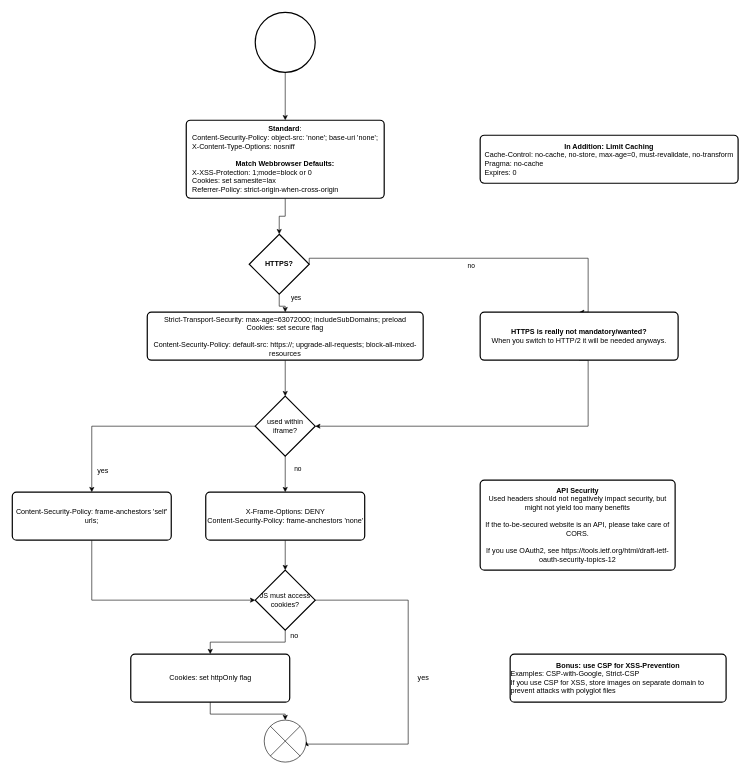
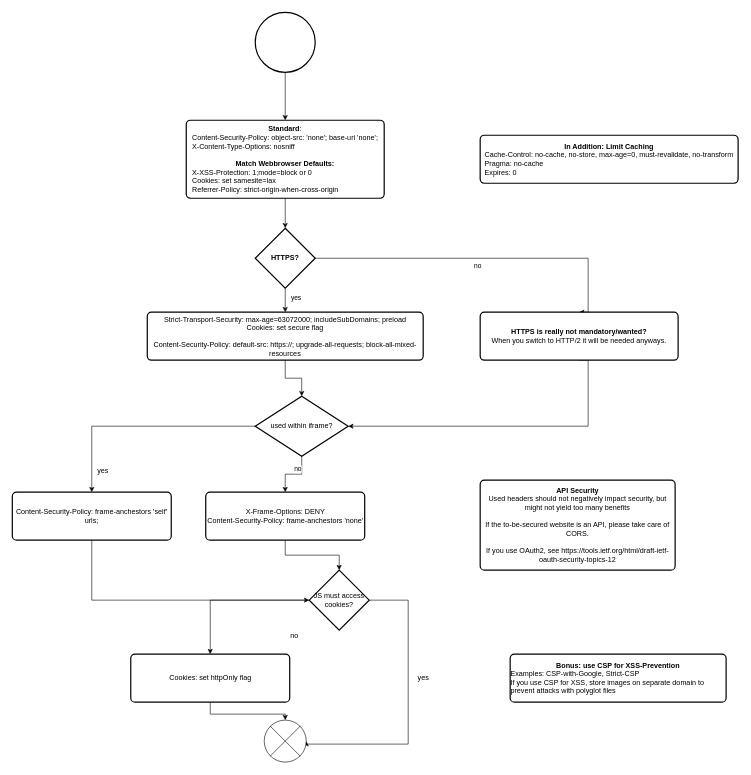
node "HTTPS?": moved (279, 264) -> (285, 258)
node "used within iframe?": size 60x60 -> 93x60
node "JS must access cookies?": moved (285, 600) -> (339, 600)
